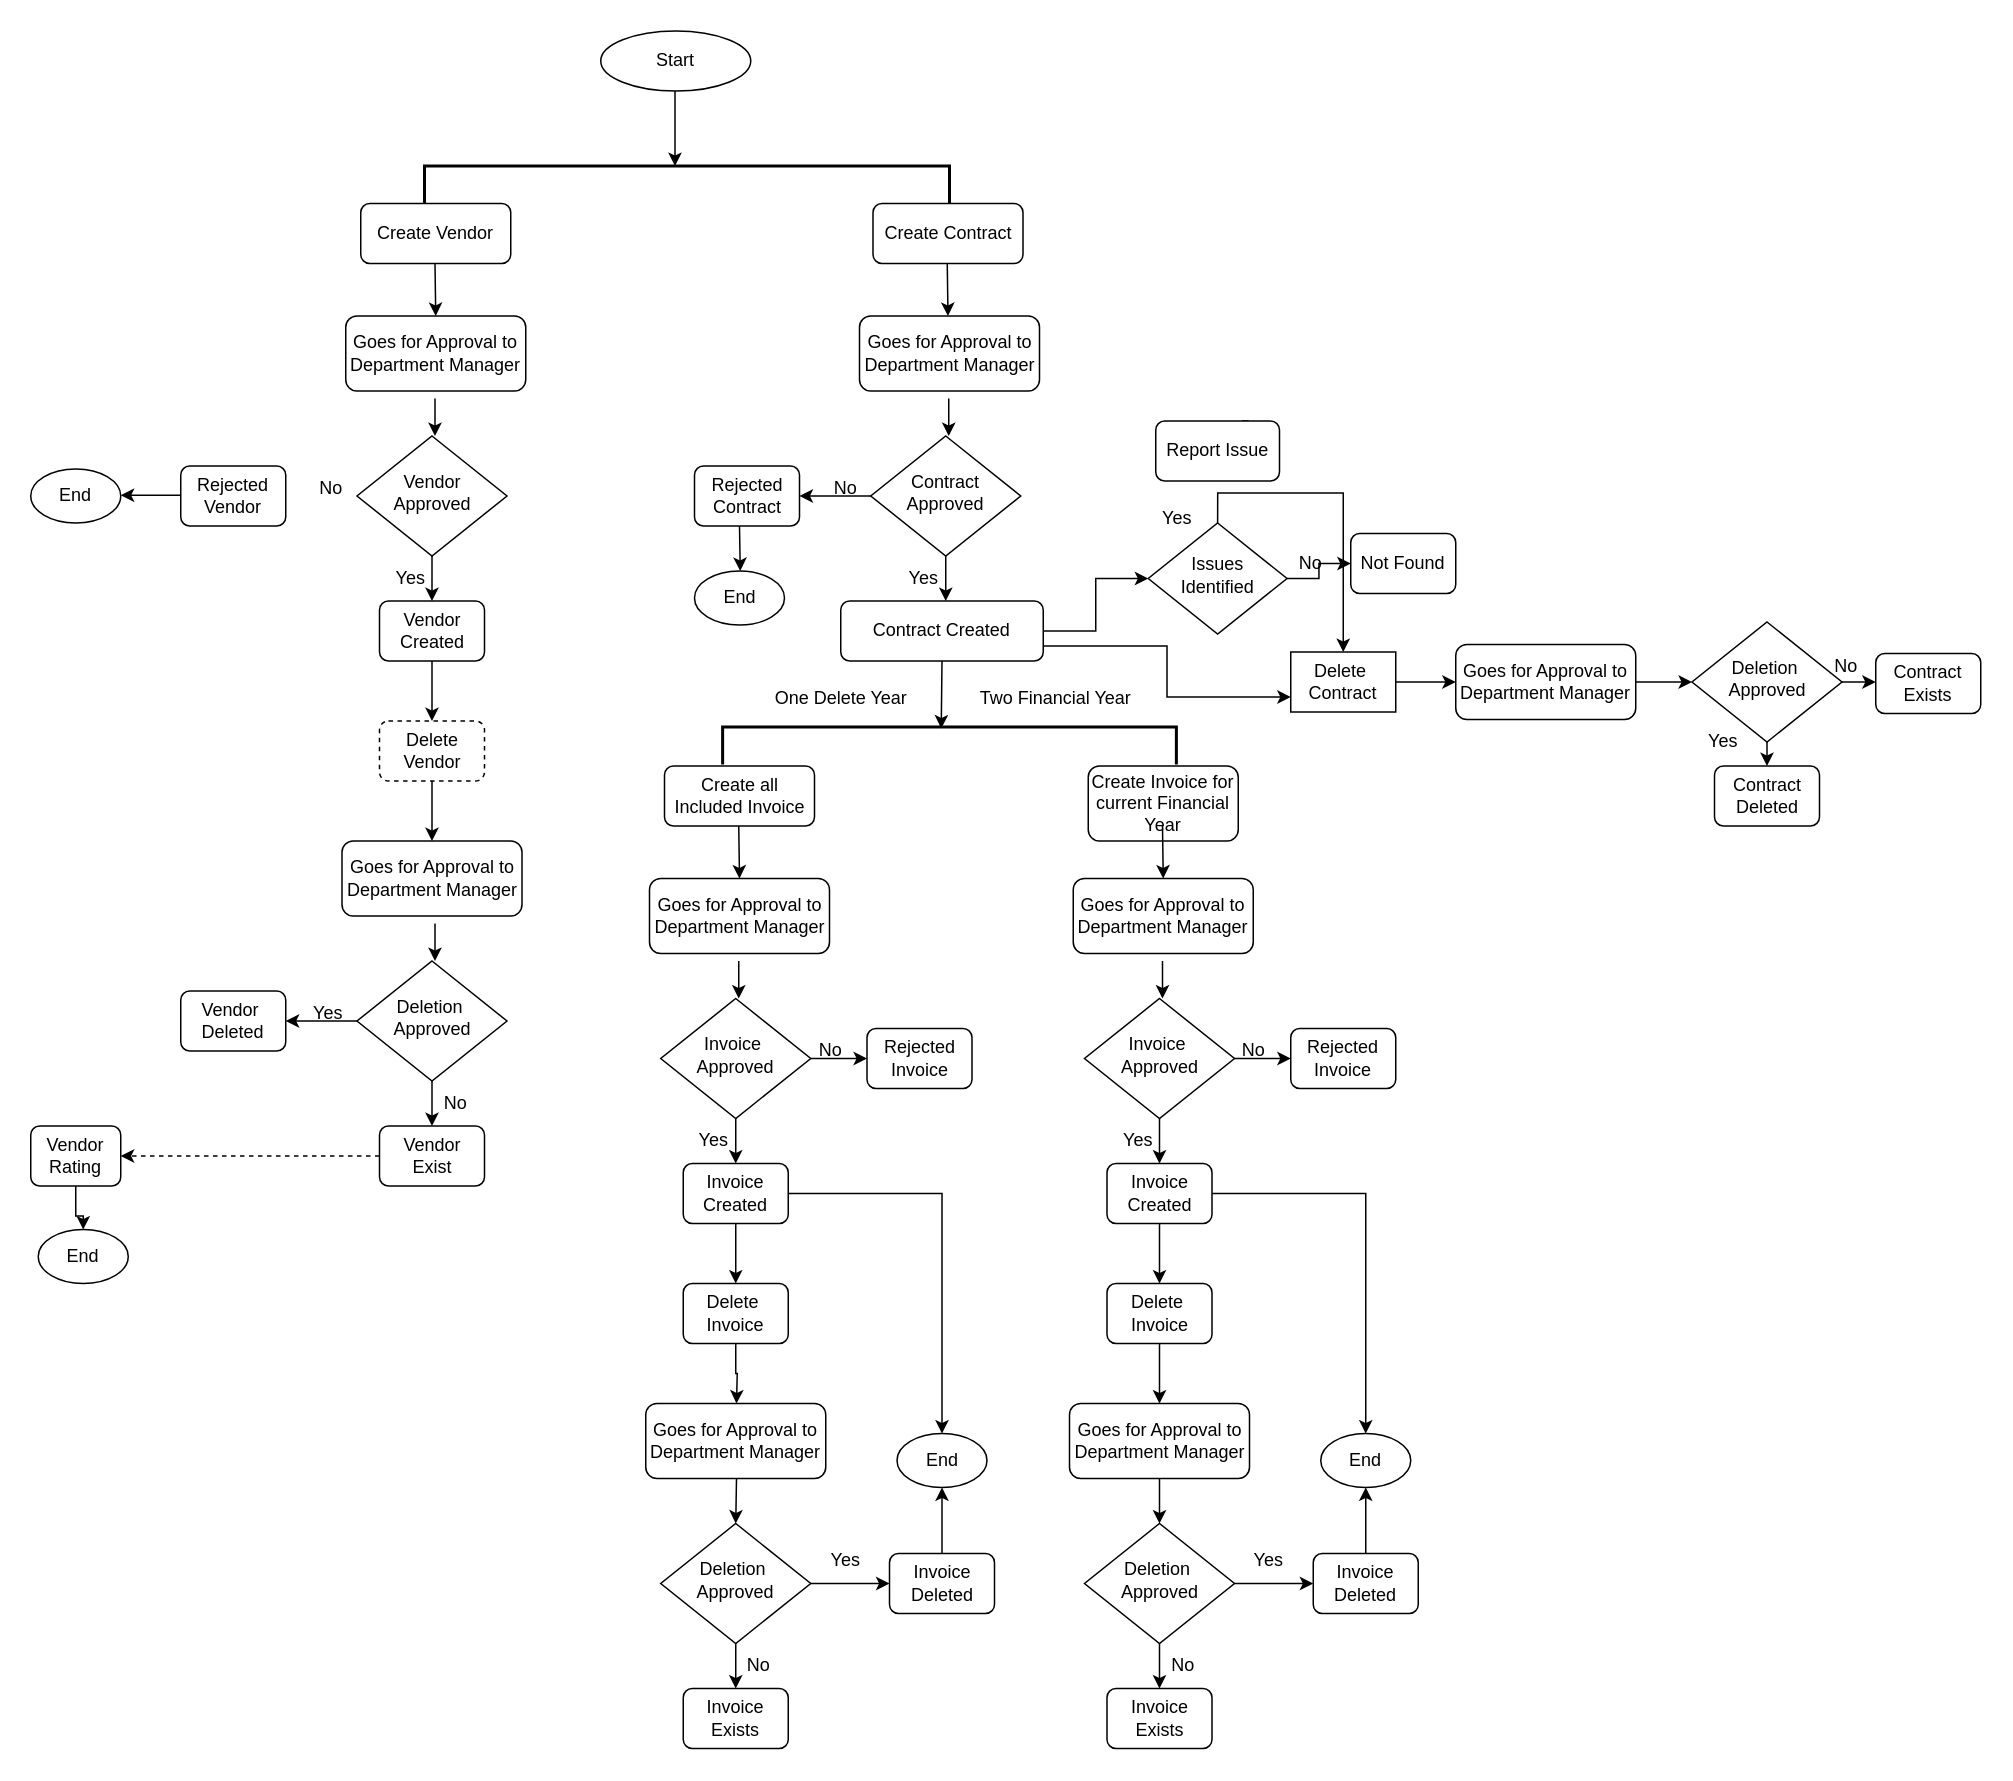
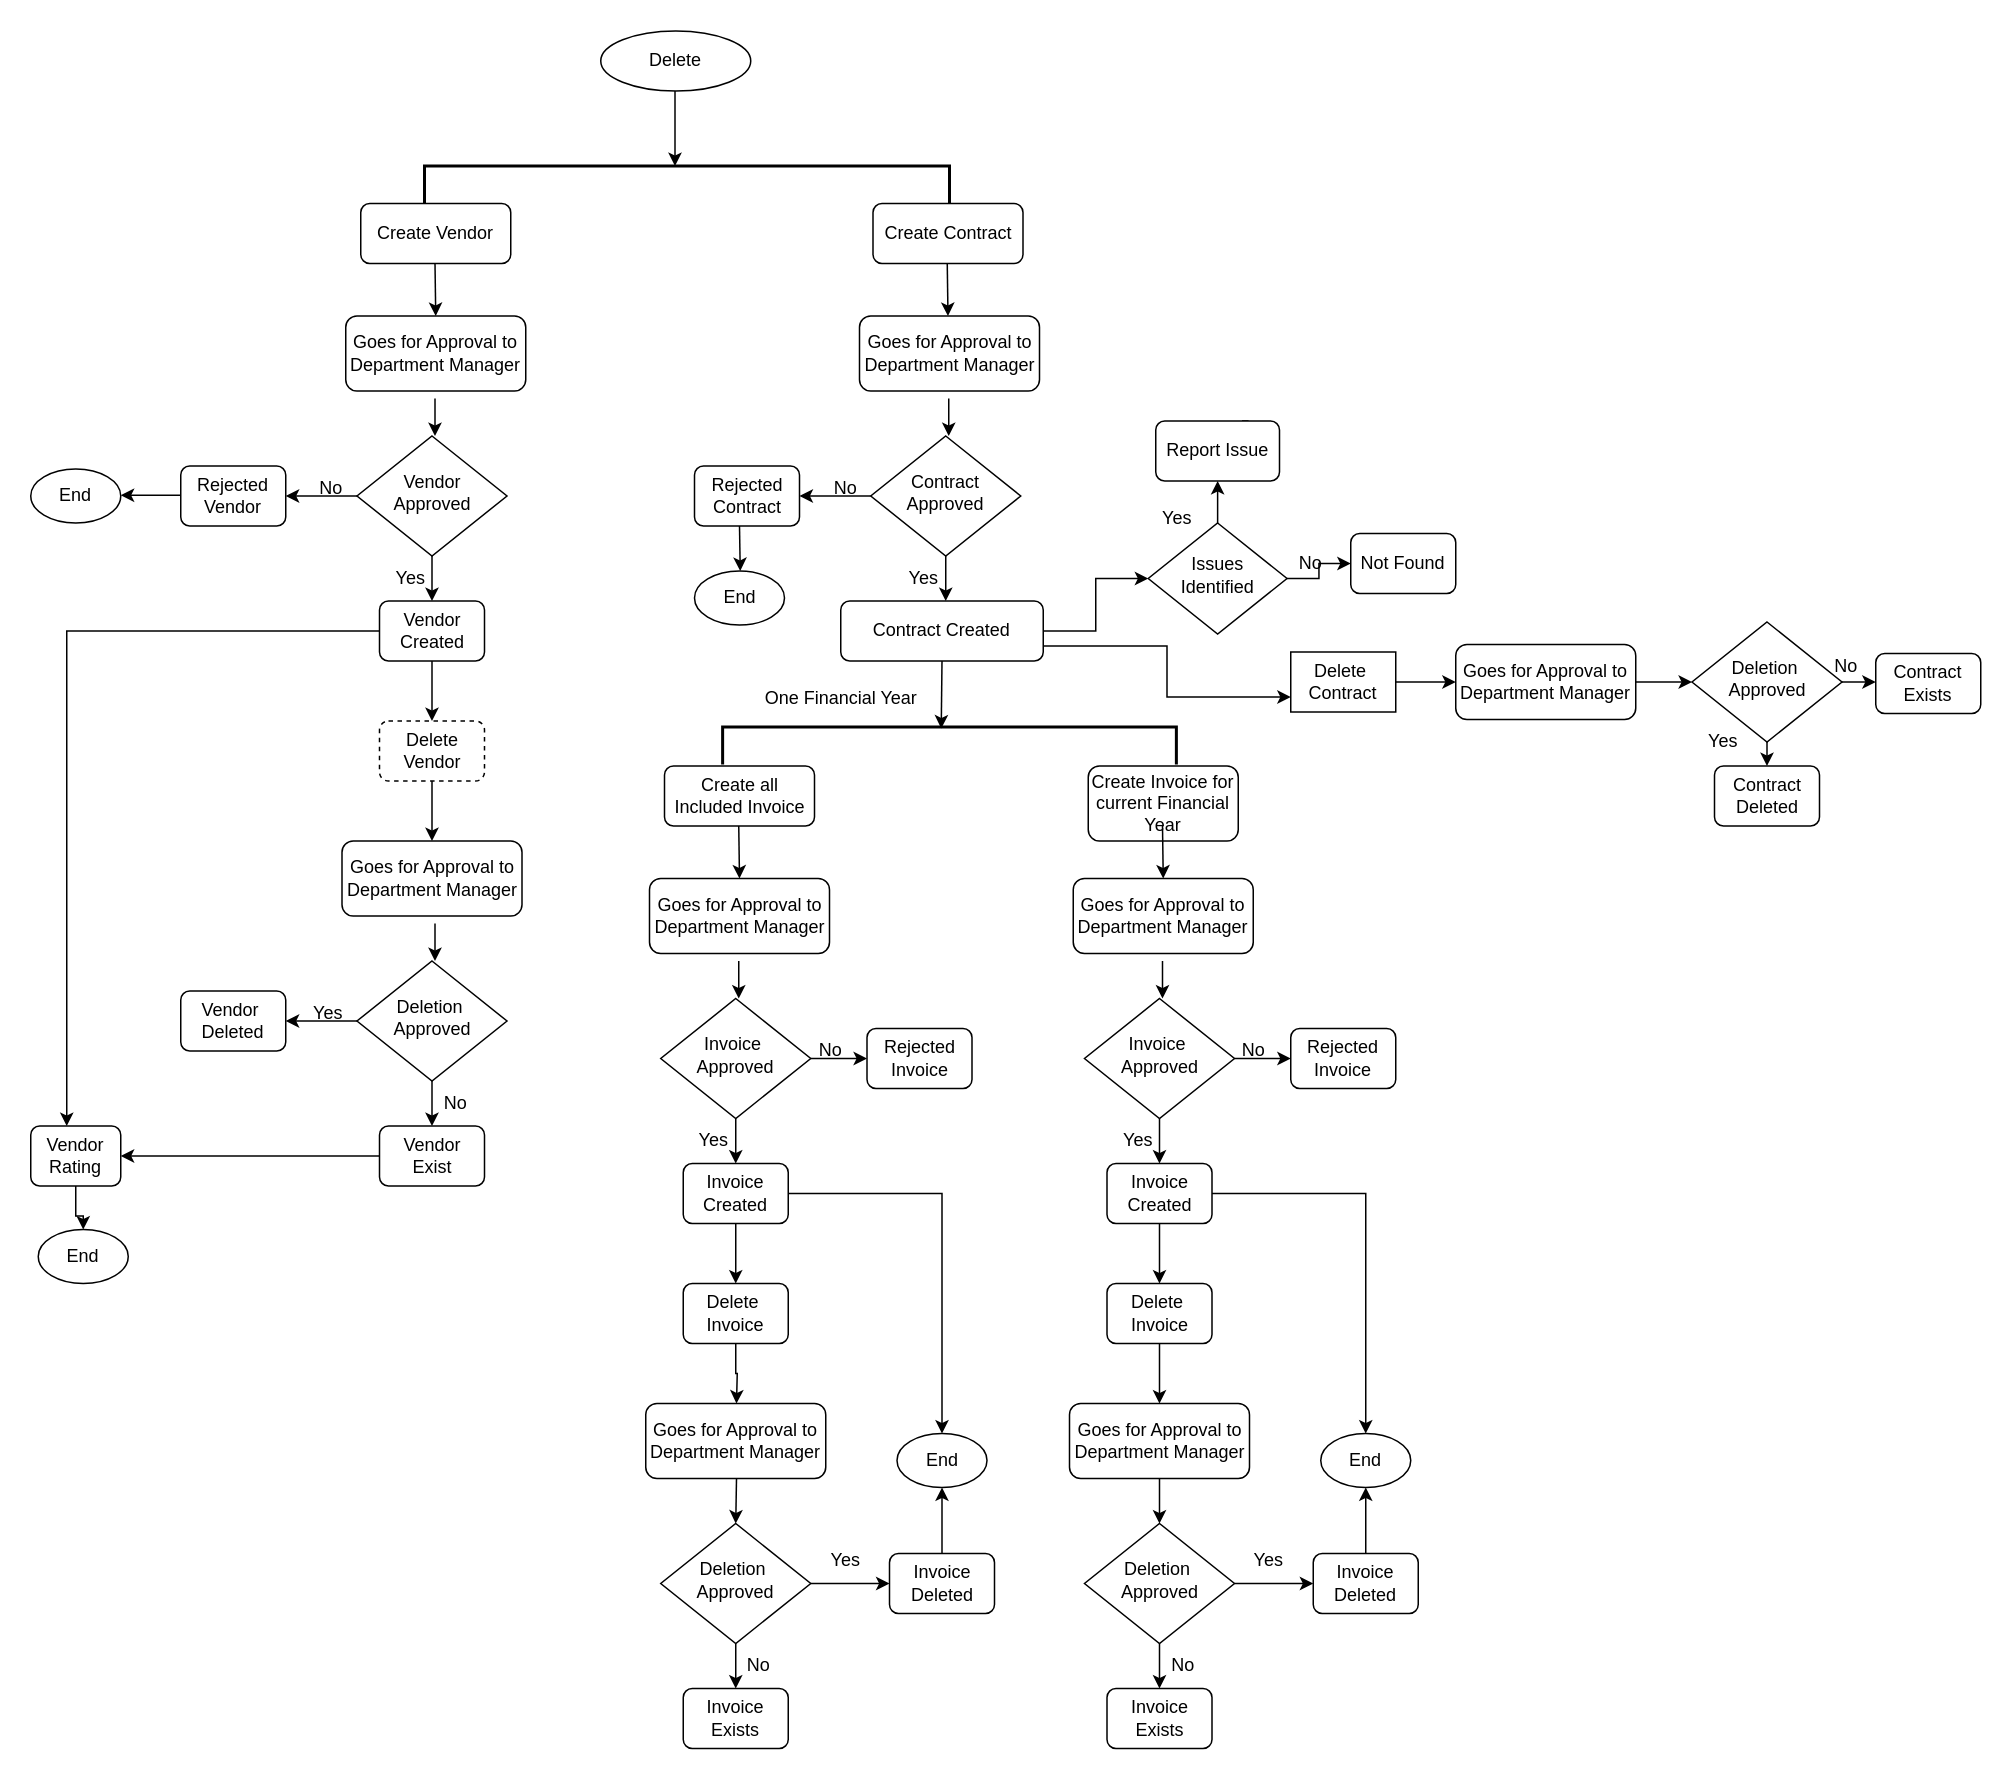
node "Start": label "Start" -> "Delete"
edge "Vendor Approved" -> "Rejected Vendor": added
edge "Issues Identified" -> "Delete Contract": now "Issues Identified" -> "Report Issue"
node "One Delete Year": label "One Delete Year" -> "One Financial Year"
node "Two Financial Year": removed
edge "Vendor Created" -> "Vendor Rating": added
edge "Vendor Exist" -> "Vendor Rating": style dashed -> solid
